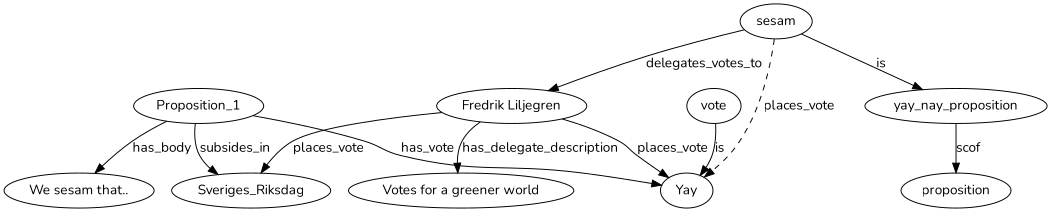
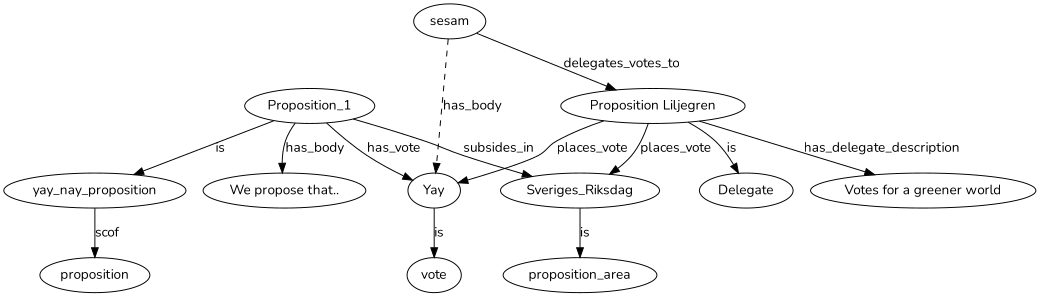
edge "sesam" -> "yay_nay_proposition": now "Proposition_1" -> "yay_nay_proposition"
node "Fredrik Liljegren": label "Fredrik Liljegren" -> "Proposition Liljegren"
edge "sesam" -> "Yay": label "places_vote" -> "has_body"
edge "vote" -> "Yay": reversed
node "We sesam that..": label "We sesam that.." -> "We propose that.."
node "Delegate": added
node "proposition_area": added
